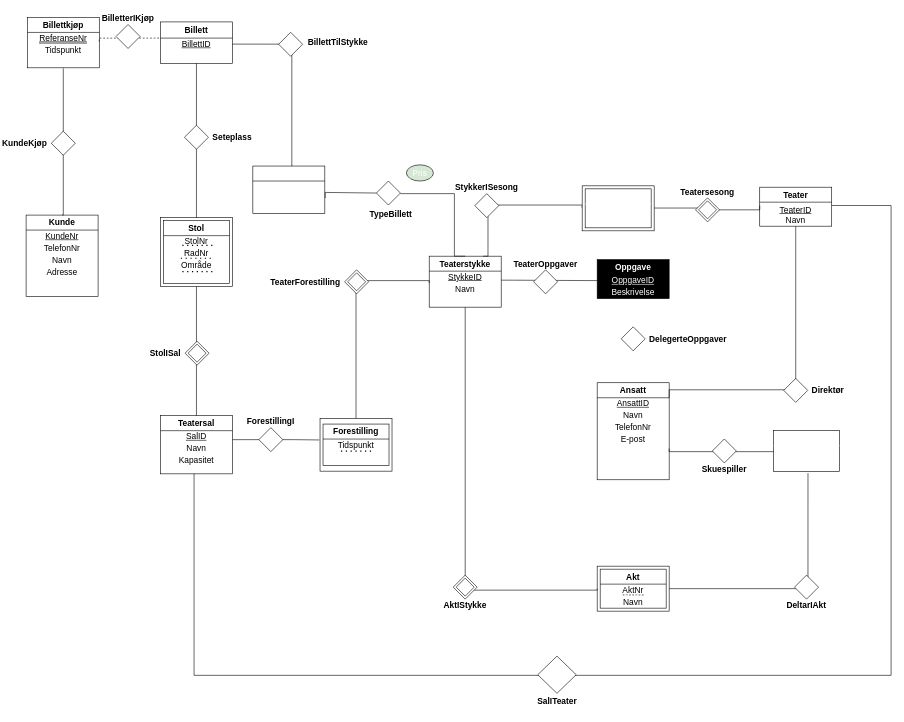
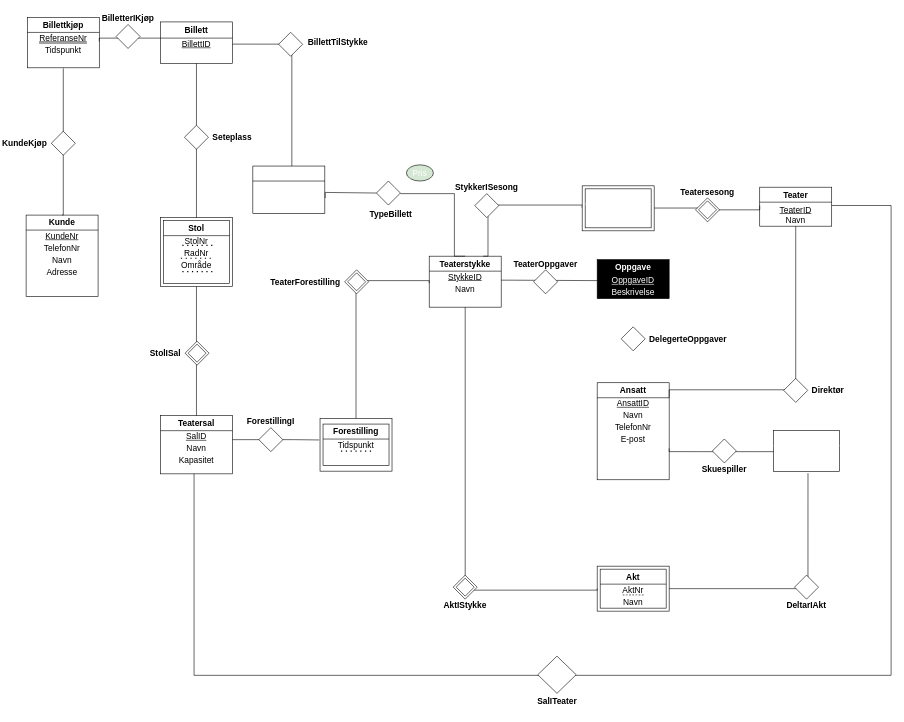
edge "Billett" -- "ReferanseNr": style dashed -> solid
